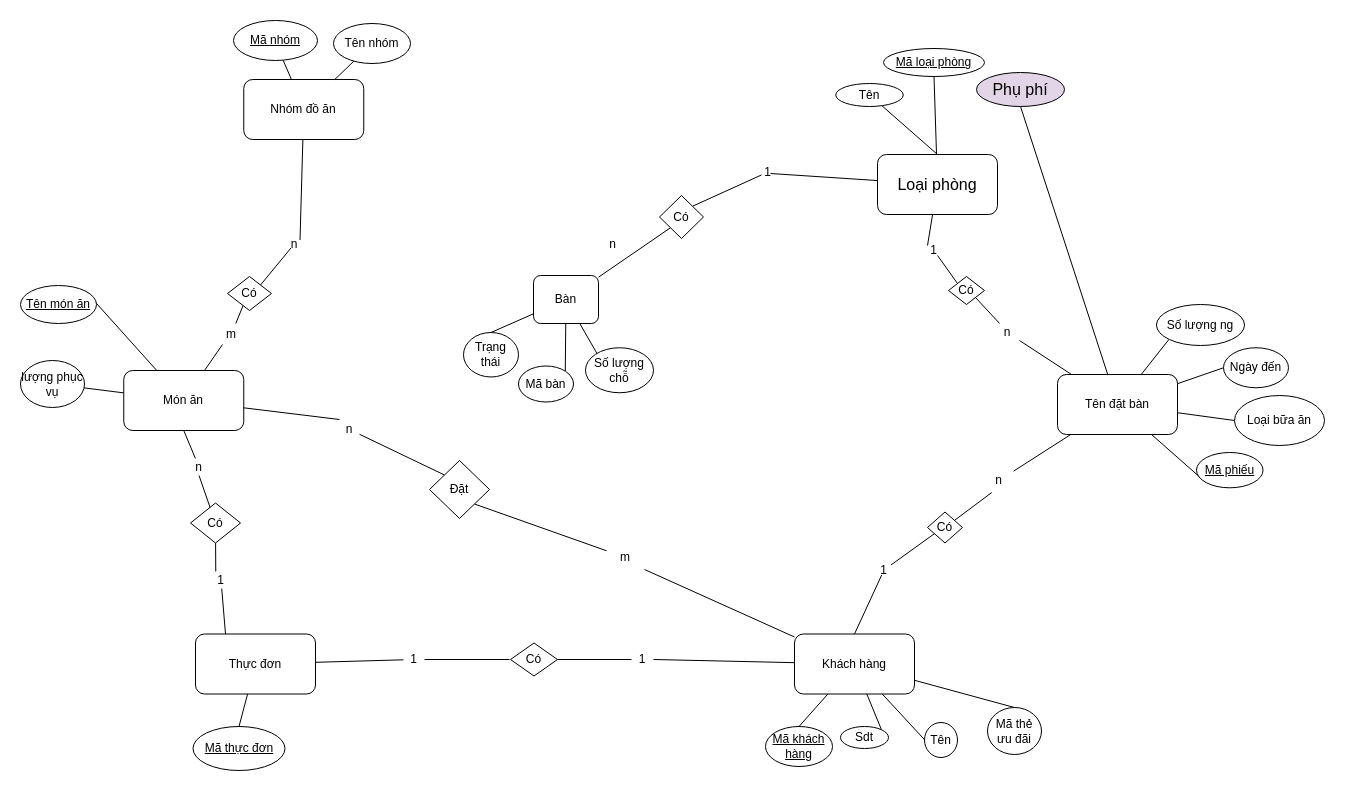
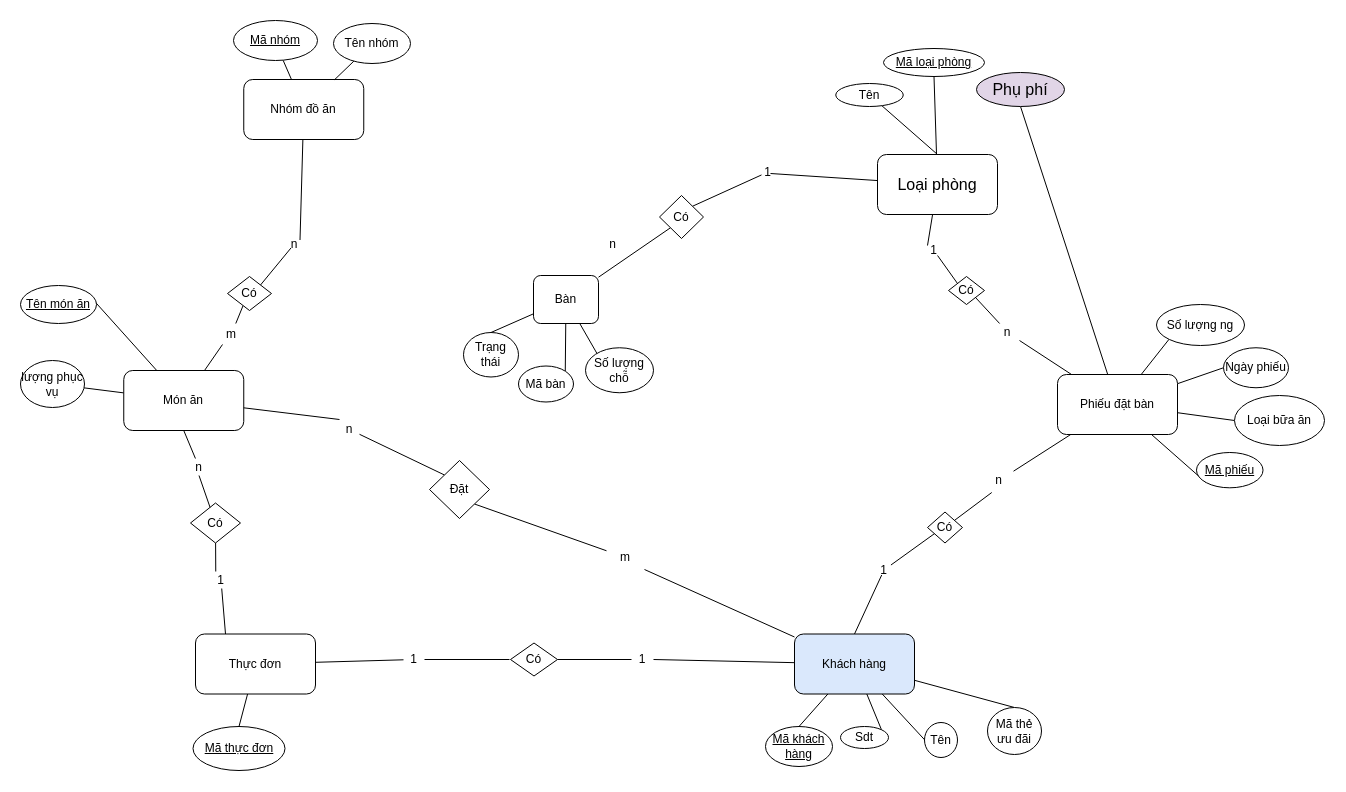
node "Ngày đến": label "Ngày đến" -> "Ngày phiếu"
node "Tên đặt bàn": label "Tên đặt bàn" -> "Phiếu đặt bàn"
node "Khách hàng": fillcolor #ffffff -> #dae8fc
